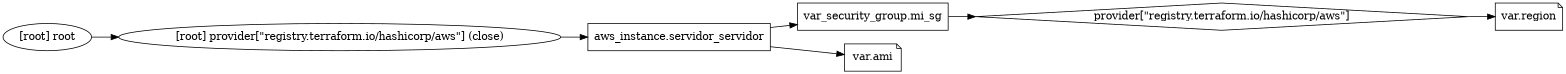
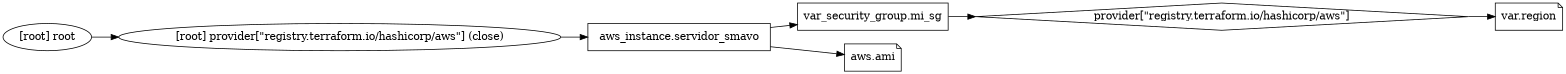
node "aws_instance.servidor_servidor": label "aws_instance.servidor_servidor" -> "aws_instance.servidor_smavo"
node "var.ami": label "var.ami" -> "aws.ami"
